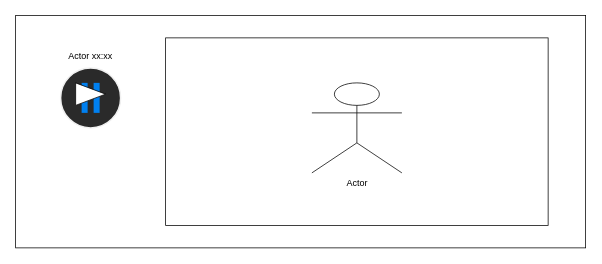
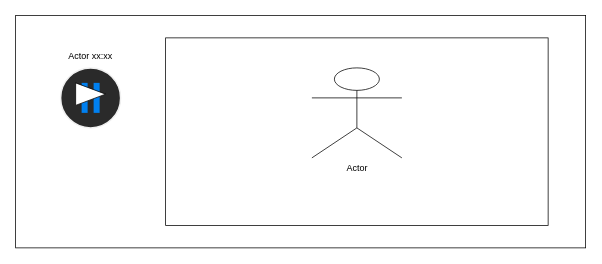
node "Actor": moved (357, 128) -> (357, 113)
